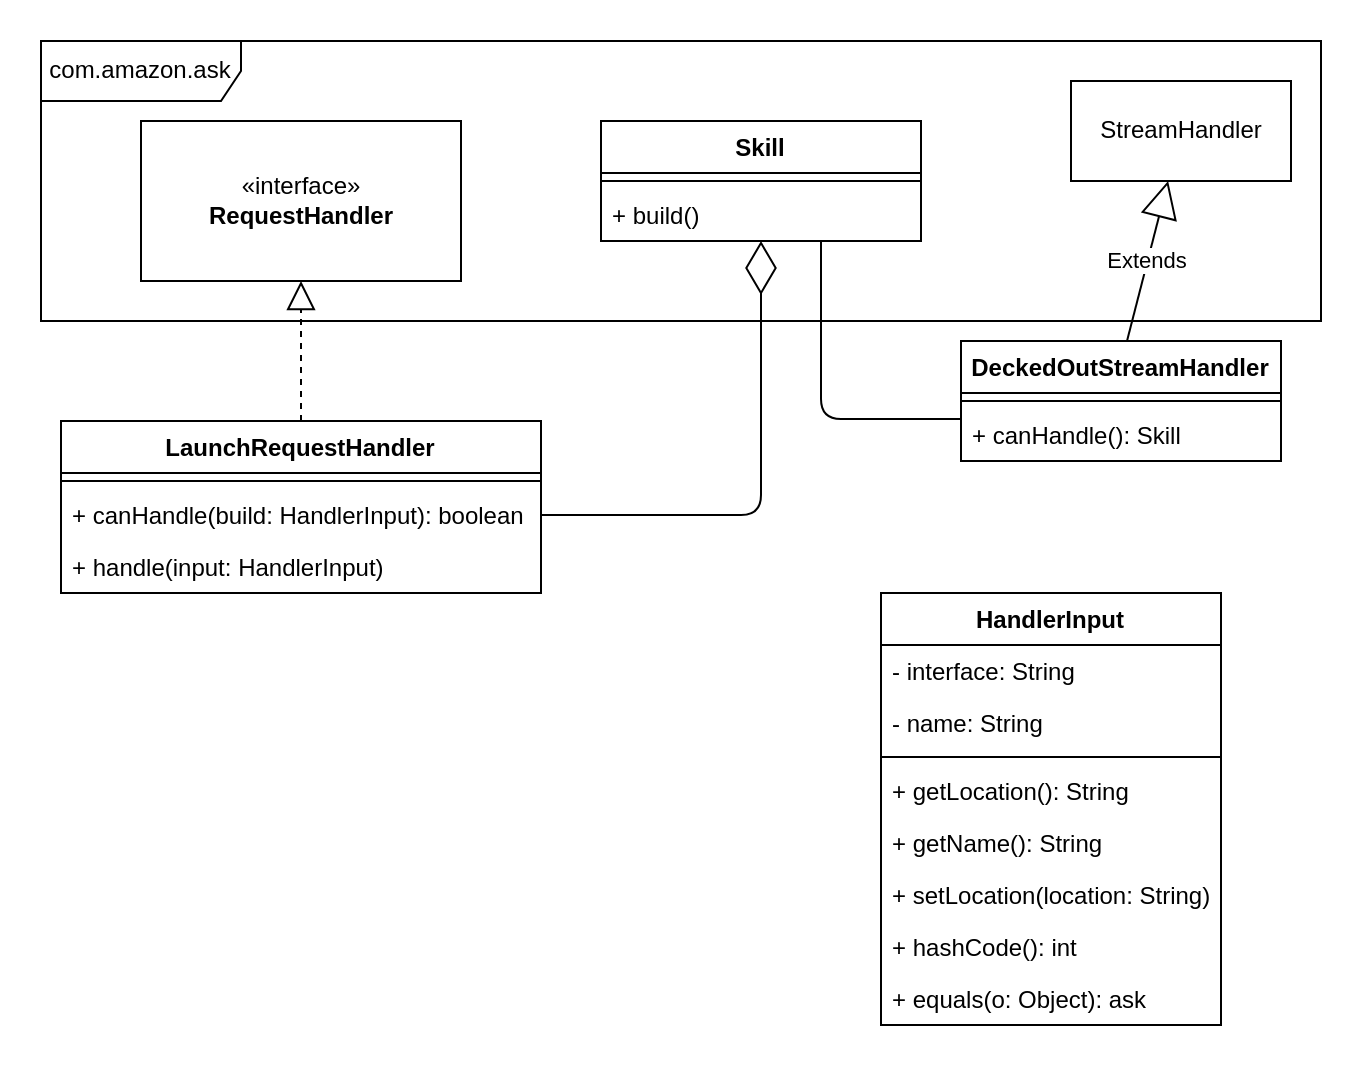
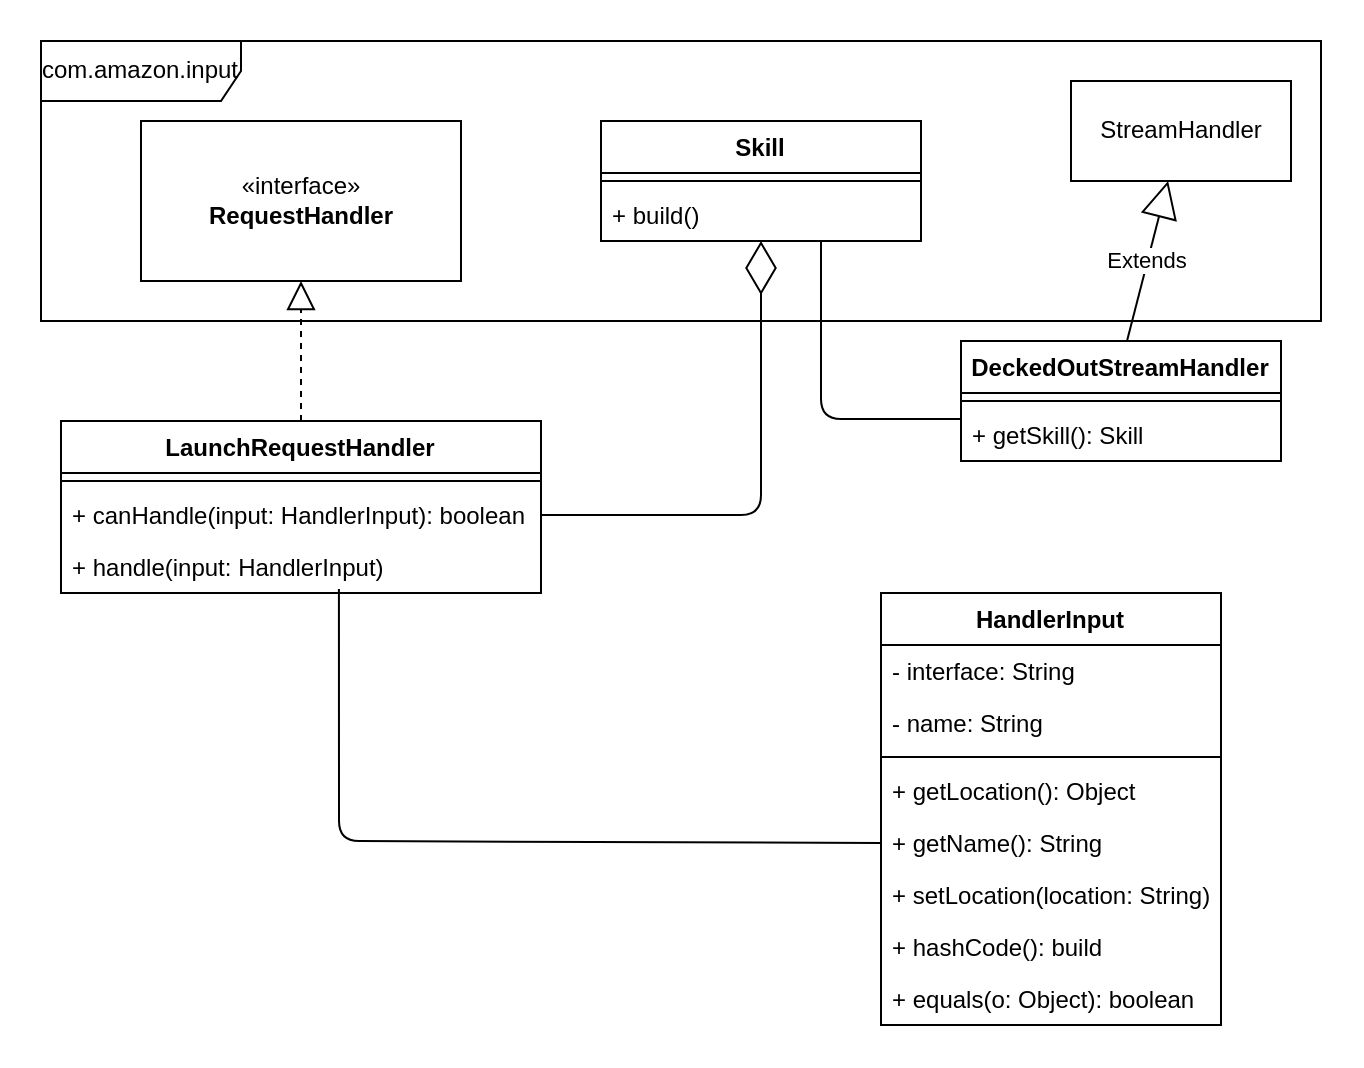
node "com.amazon.ask": label "com.amazon.ask" -> "com.amazon.input"
node "+ canHandle(): Skill": label "+ canHandle(): Skill" -> "+ getSkill(): Skill"
node "+ canHandle(build: HandlerInput): boolean": label "+ canHandle(build: HandlerInput): boolean" -> "+ canHandle(input: HandlerInput): boolean"
node "+ getLocation(): String": label "+ getLocation(): String" -> "+ getLocation(): Object"
edge "+ handle(input: HandlerInput)" -- "+ getName(): String": added
node "+ hashCode(): int": label "+ hashCode(): int" -> "+ hashCode(): build"
node "+ equals(o: Object): ask": label "+ equals(o: Object): ask" -> "+ equals(o: Object): boolean"
